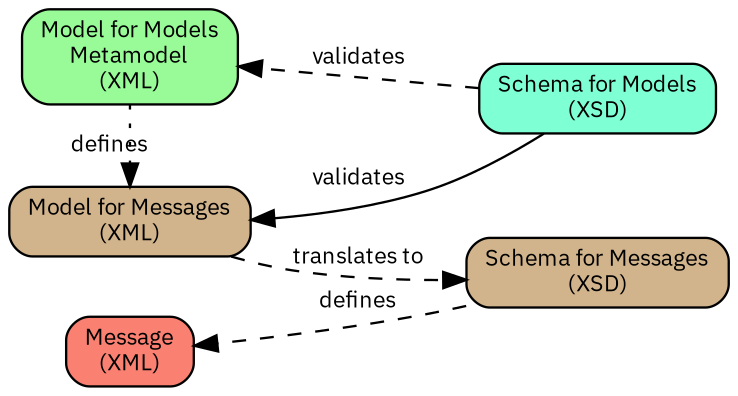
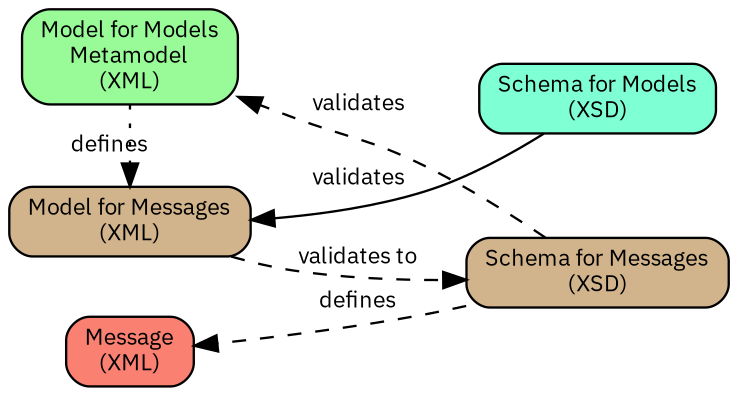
edge "Schema for Models (XSD)" -> "Model for Models Metamodel (XML)": now "Schema for Messages (XSD)" -> "Model for Models Metamodel (XML)"
edge "Model for Messages (XML)" -> "Schema for Messages (XSD)": label "translates to" -> "validates to"
